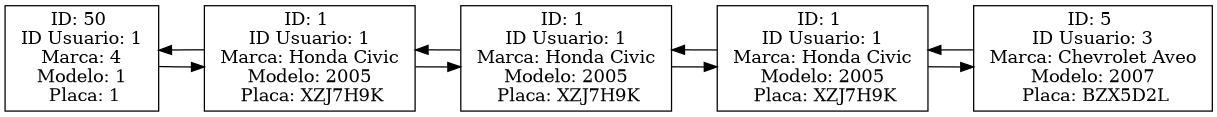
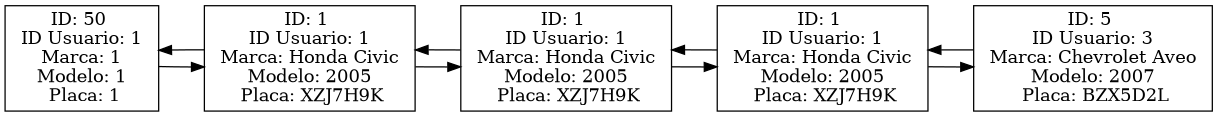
node "ID: 50 ID Usuario: 1 Marca: 4 Modelo: 1 Placa: 1": label "ID: 50 ID Usuario: 1 Marca: 4 Modelo: 1 Placa: 1" -> "ID: 50 ID Usuario: 1 Marca: 1 Modelo: 1 Placa: 1"
